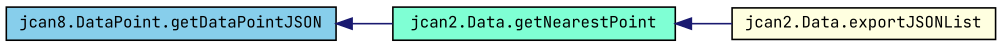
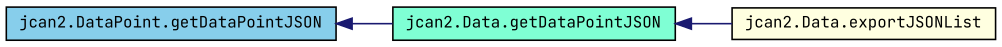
node "jcan8.DataPoint.getDataPointJSON": label "jcan8.DataPoint.getDataPointJSON" -> "jcan2.DataPoint.getDataPointJSON"
node "jcan2.Data.getNearestPoint": label "jcan2.Data.getNearestPoint" -> "jcan2.Data.getDataPointJSON"
